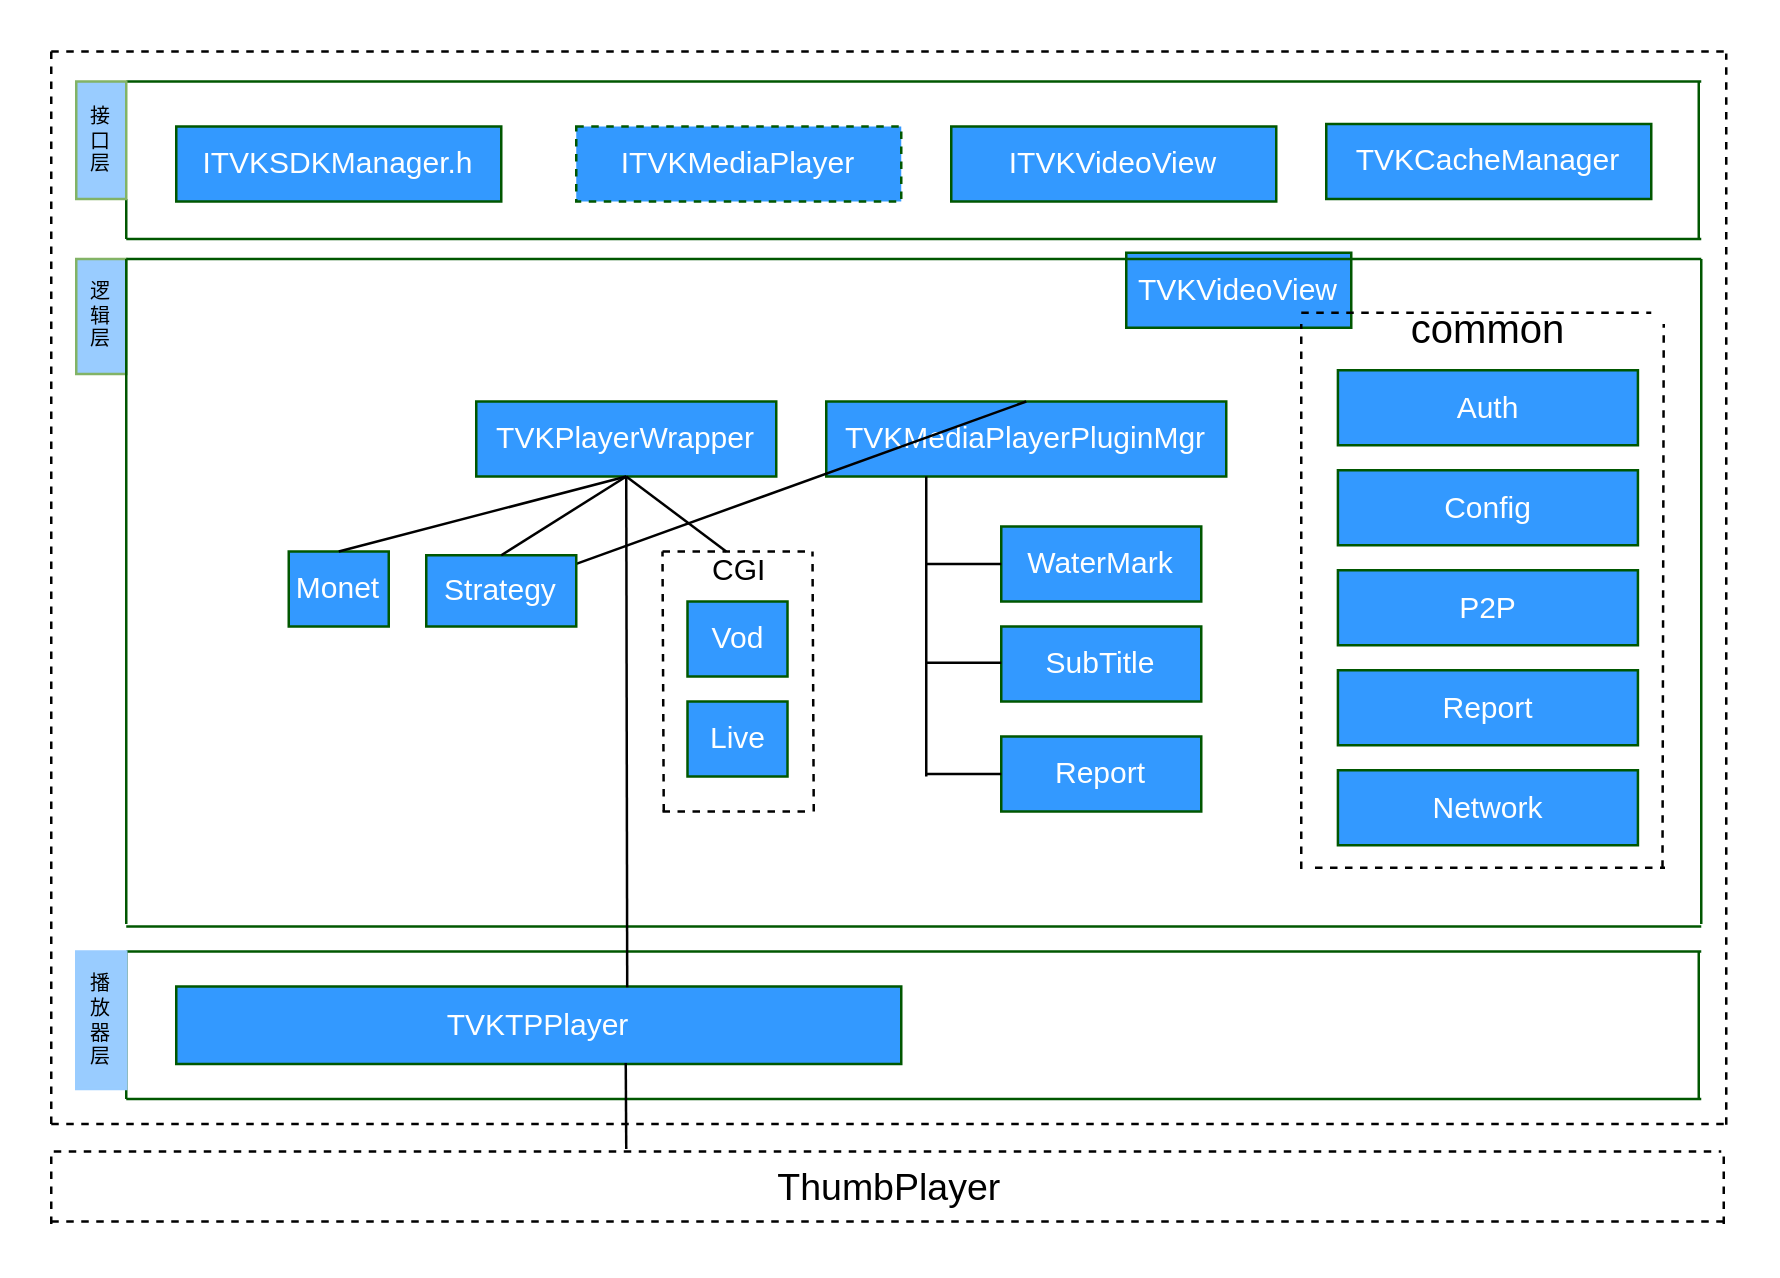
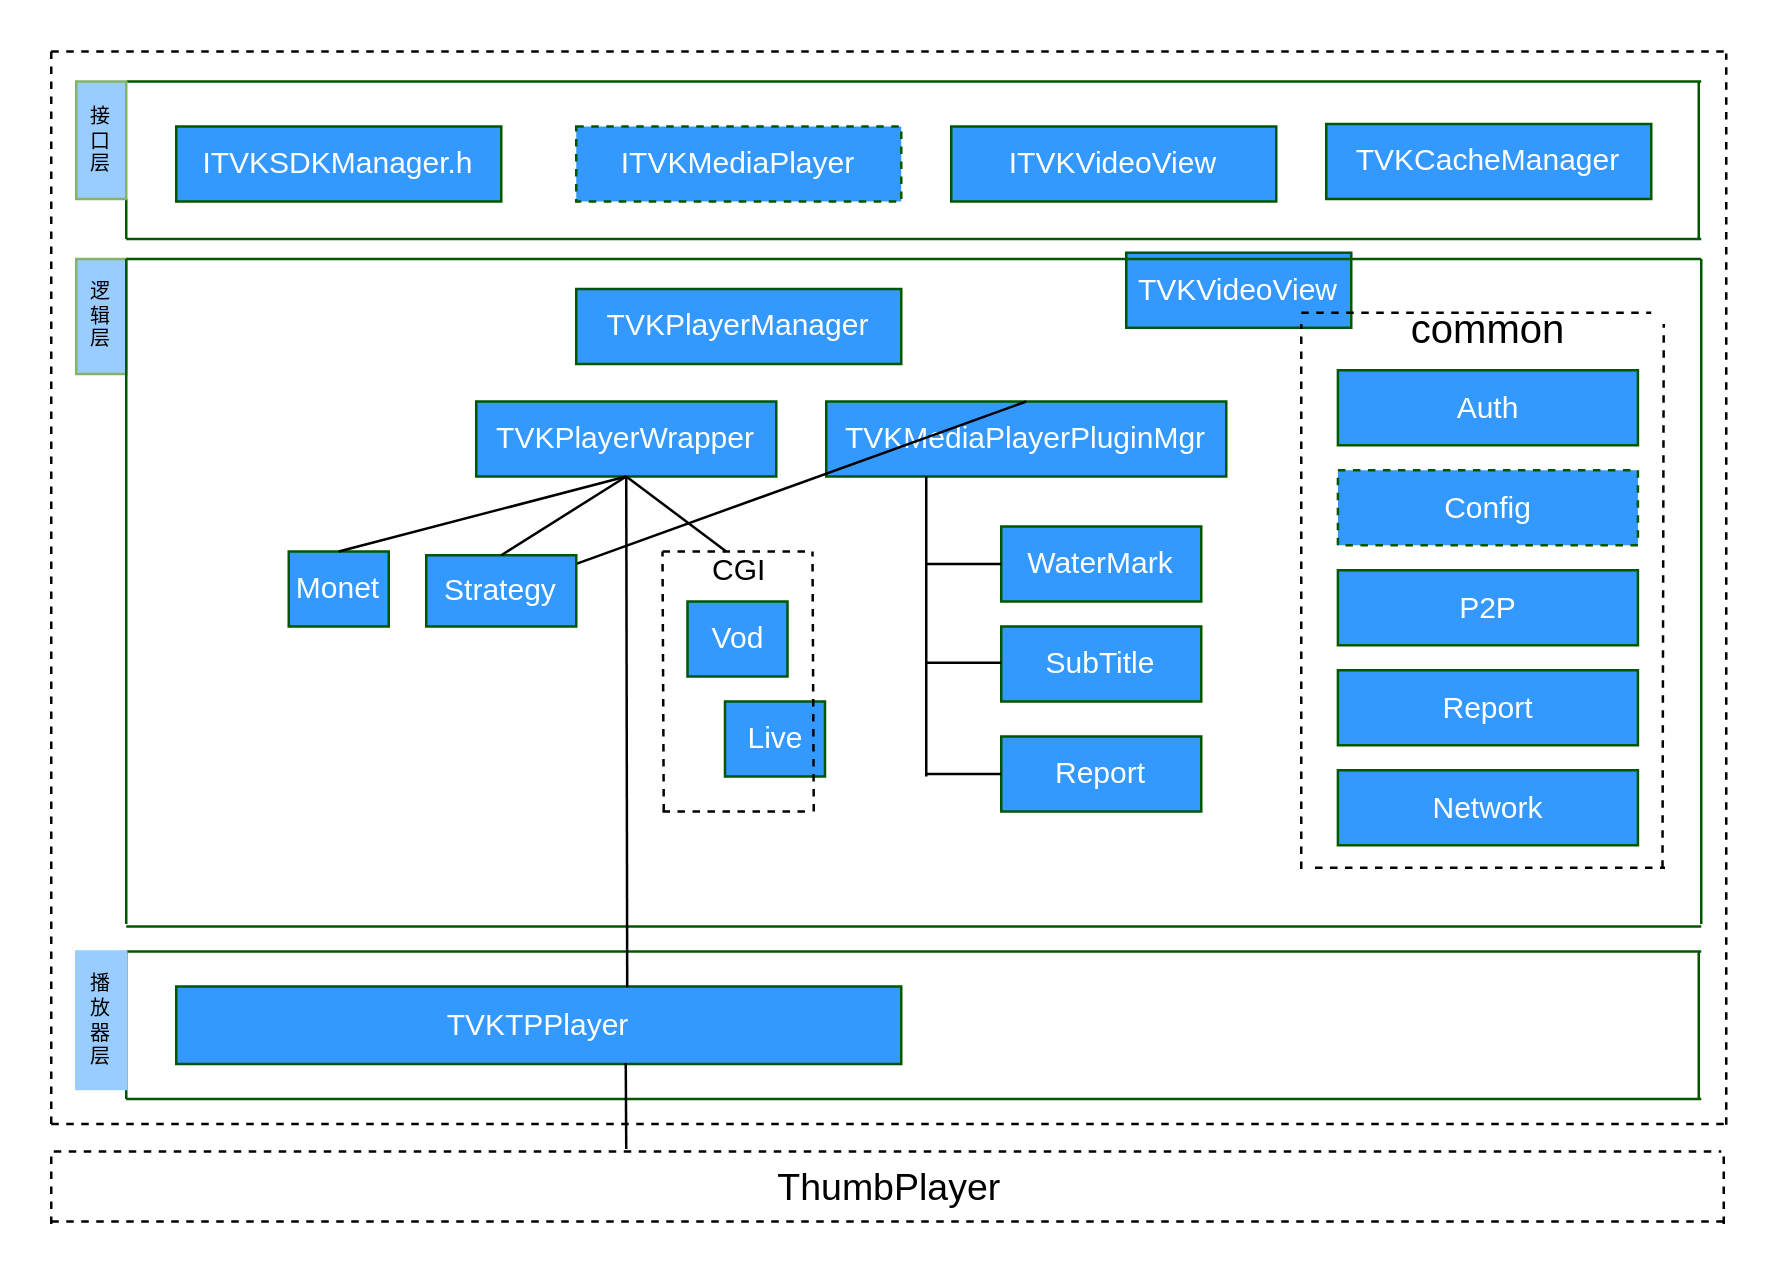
node "TVKPlayerManager": added
node "Config": style solid -> dashed
node "Live": moved (738, 739) -> (775, 739)
